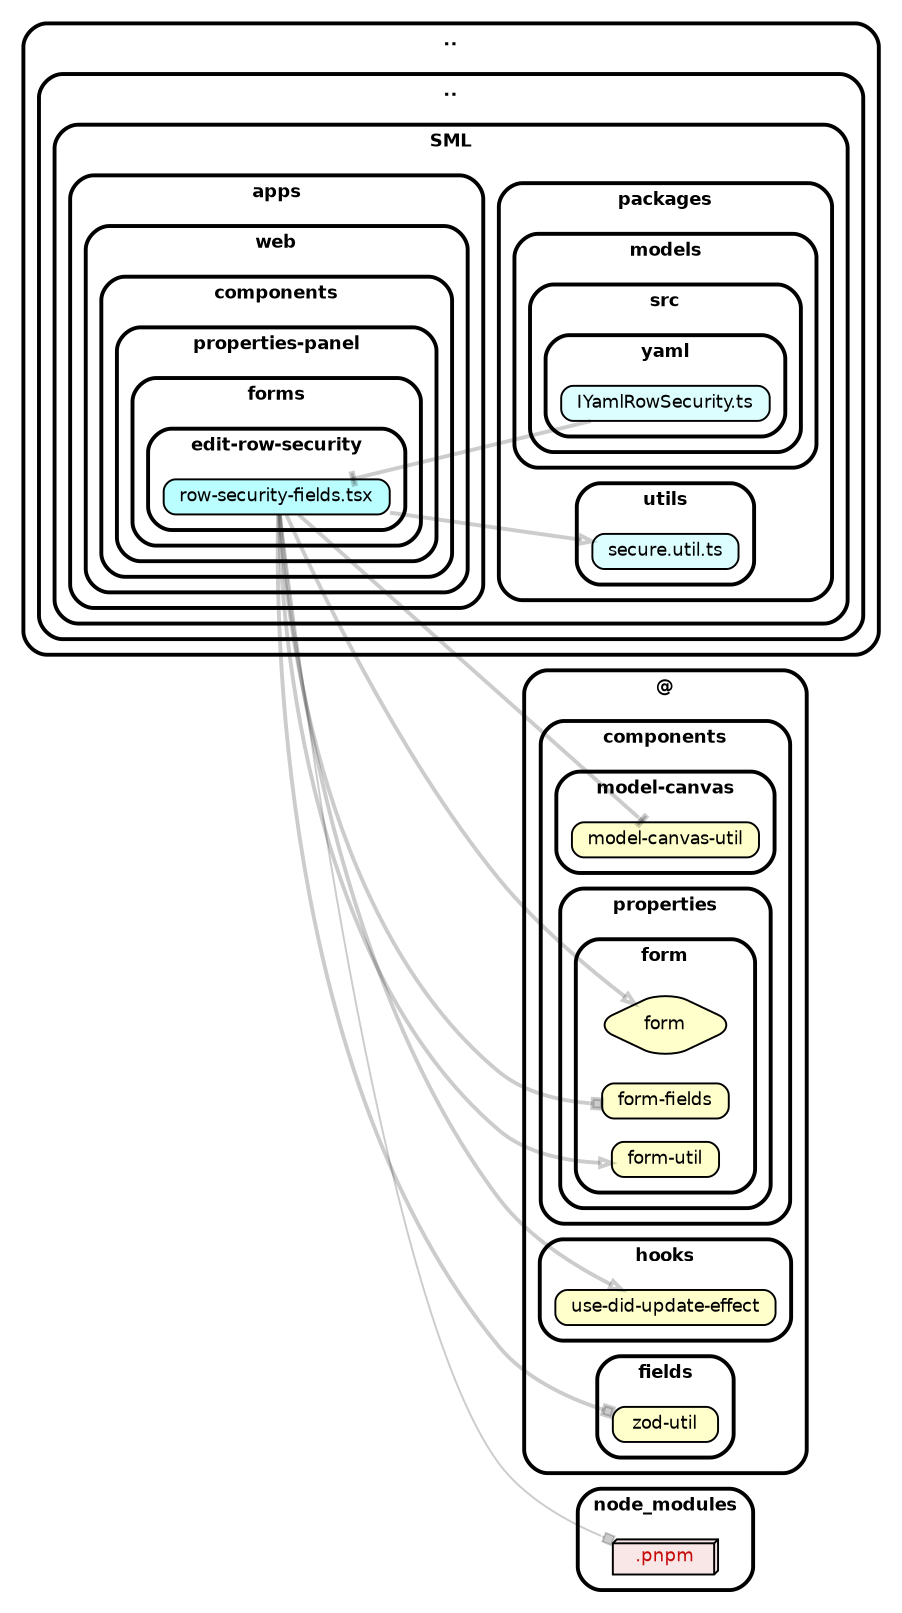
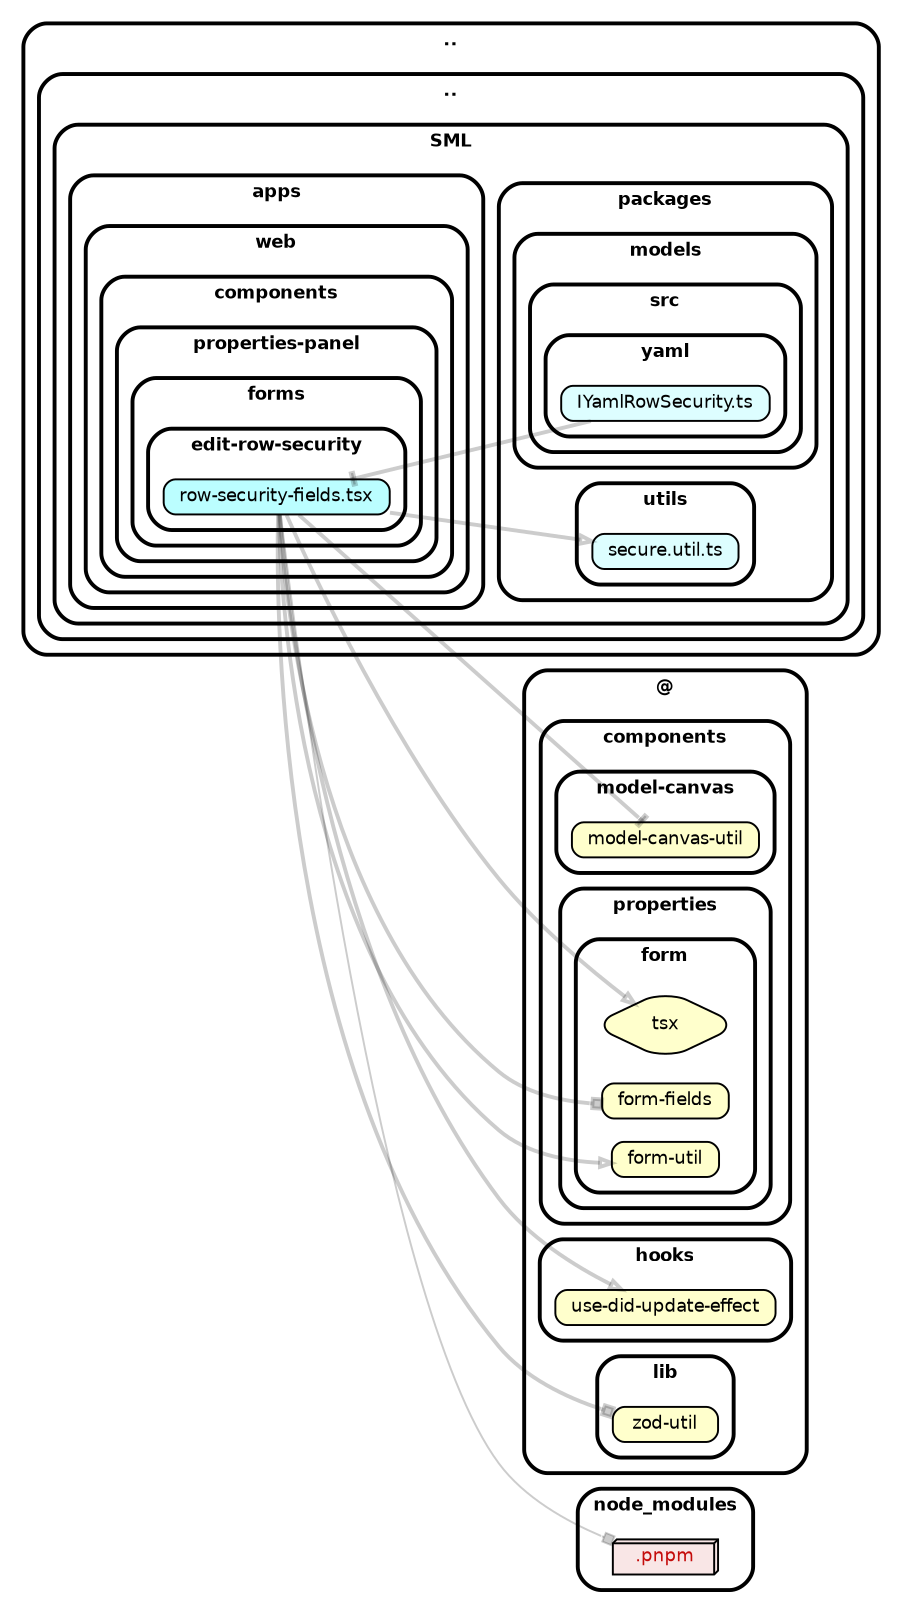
node "form": label "form" -> "tsx"
cluster "fields": label "fields" -> "lib"
